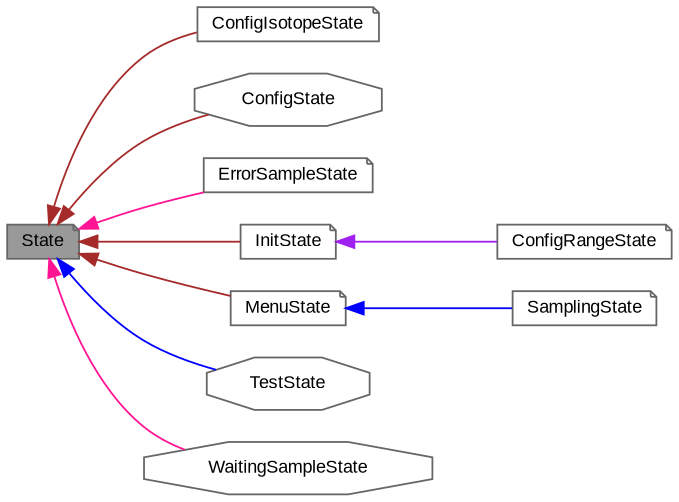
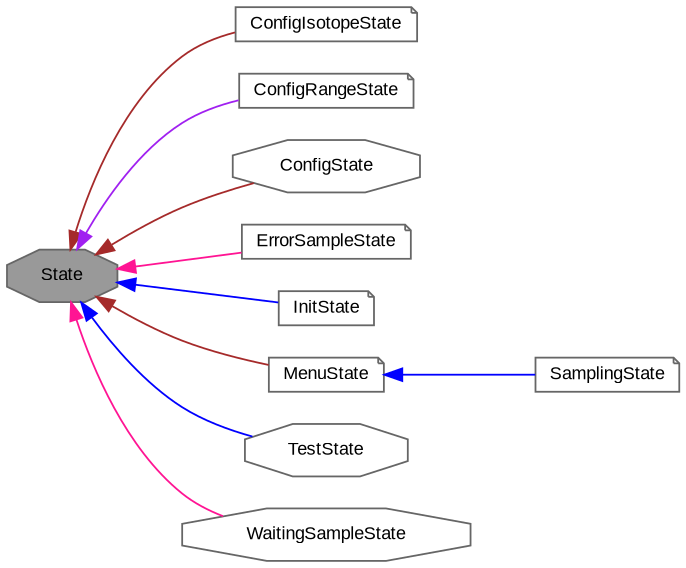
node "State": shape note -> octagon
edge "InitState" -> "State": color brown -> blue
edge "ConfigRangeState" -> "InitState": now "ConfigRangeState" -> "State"
